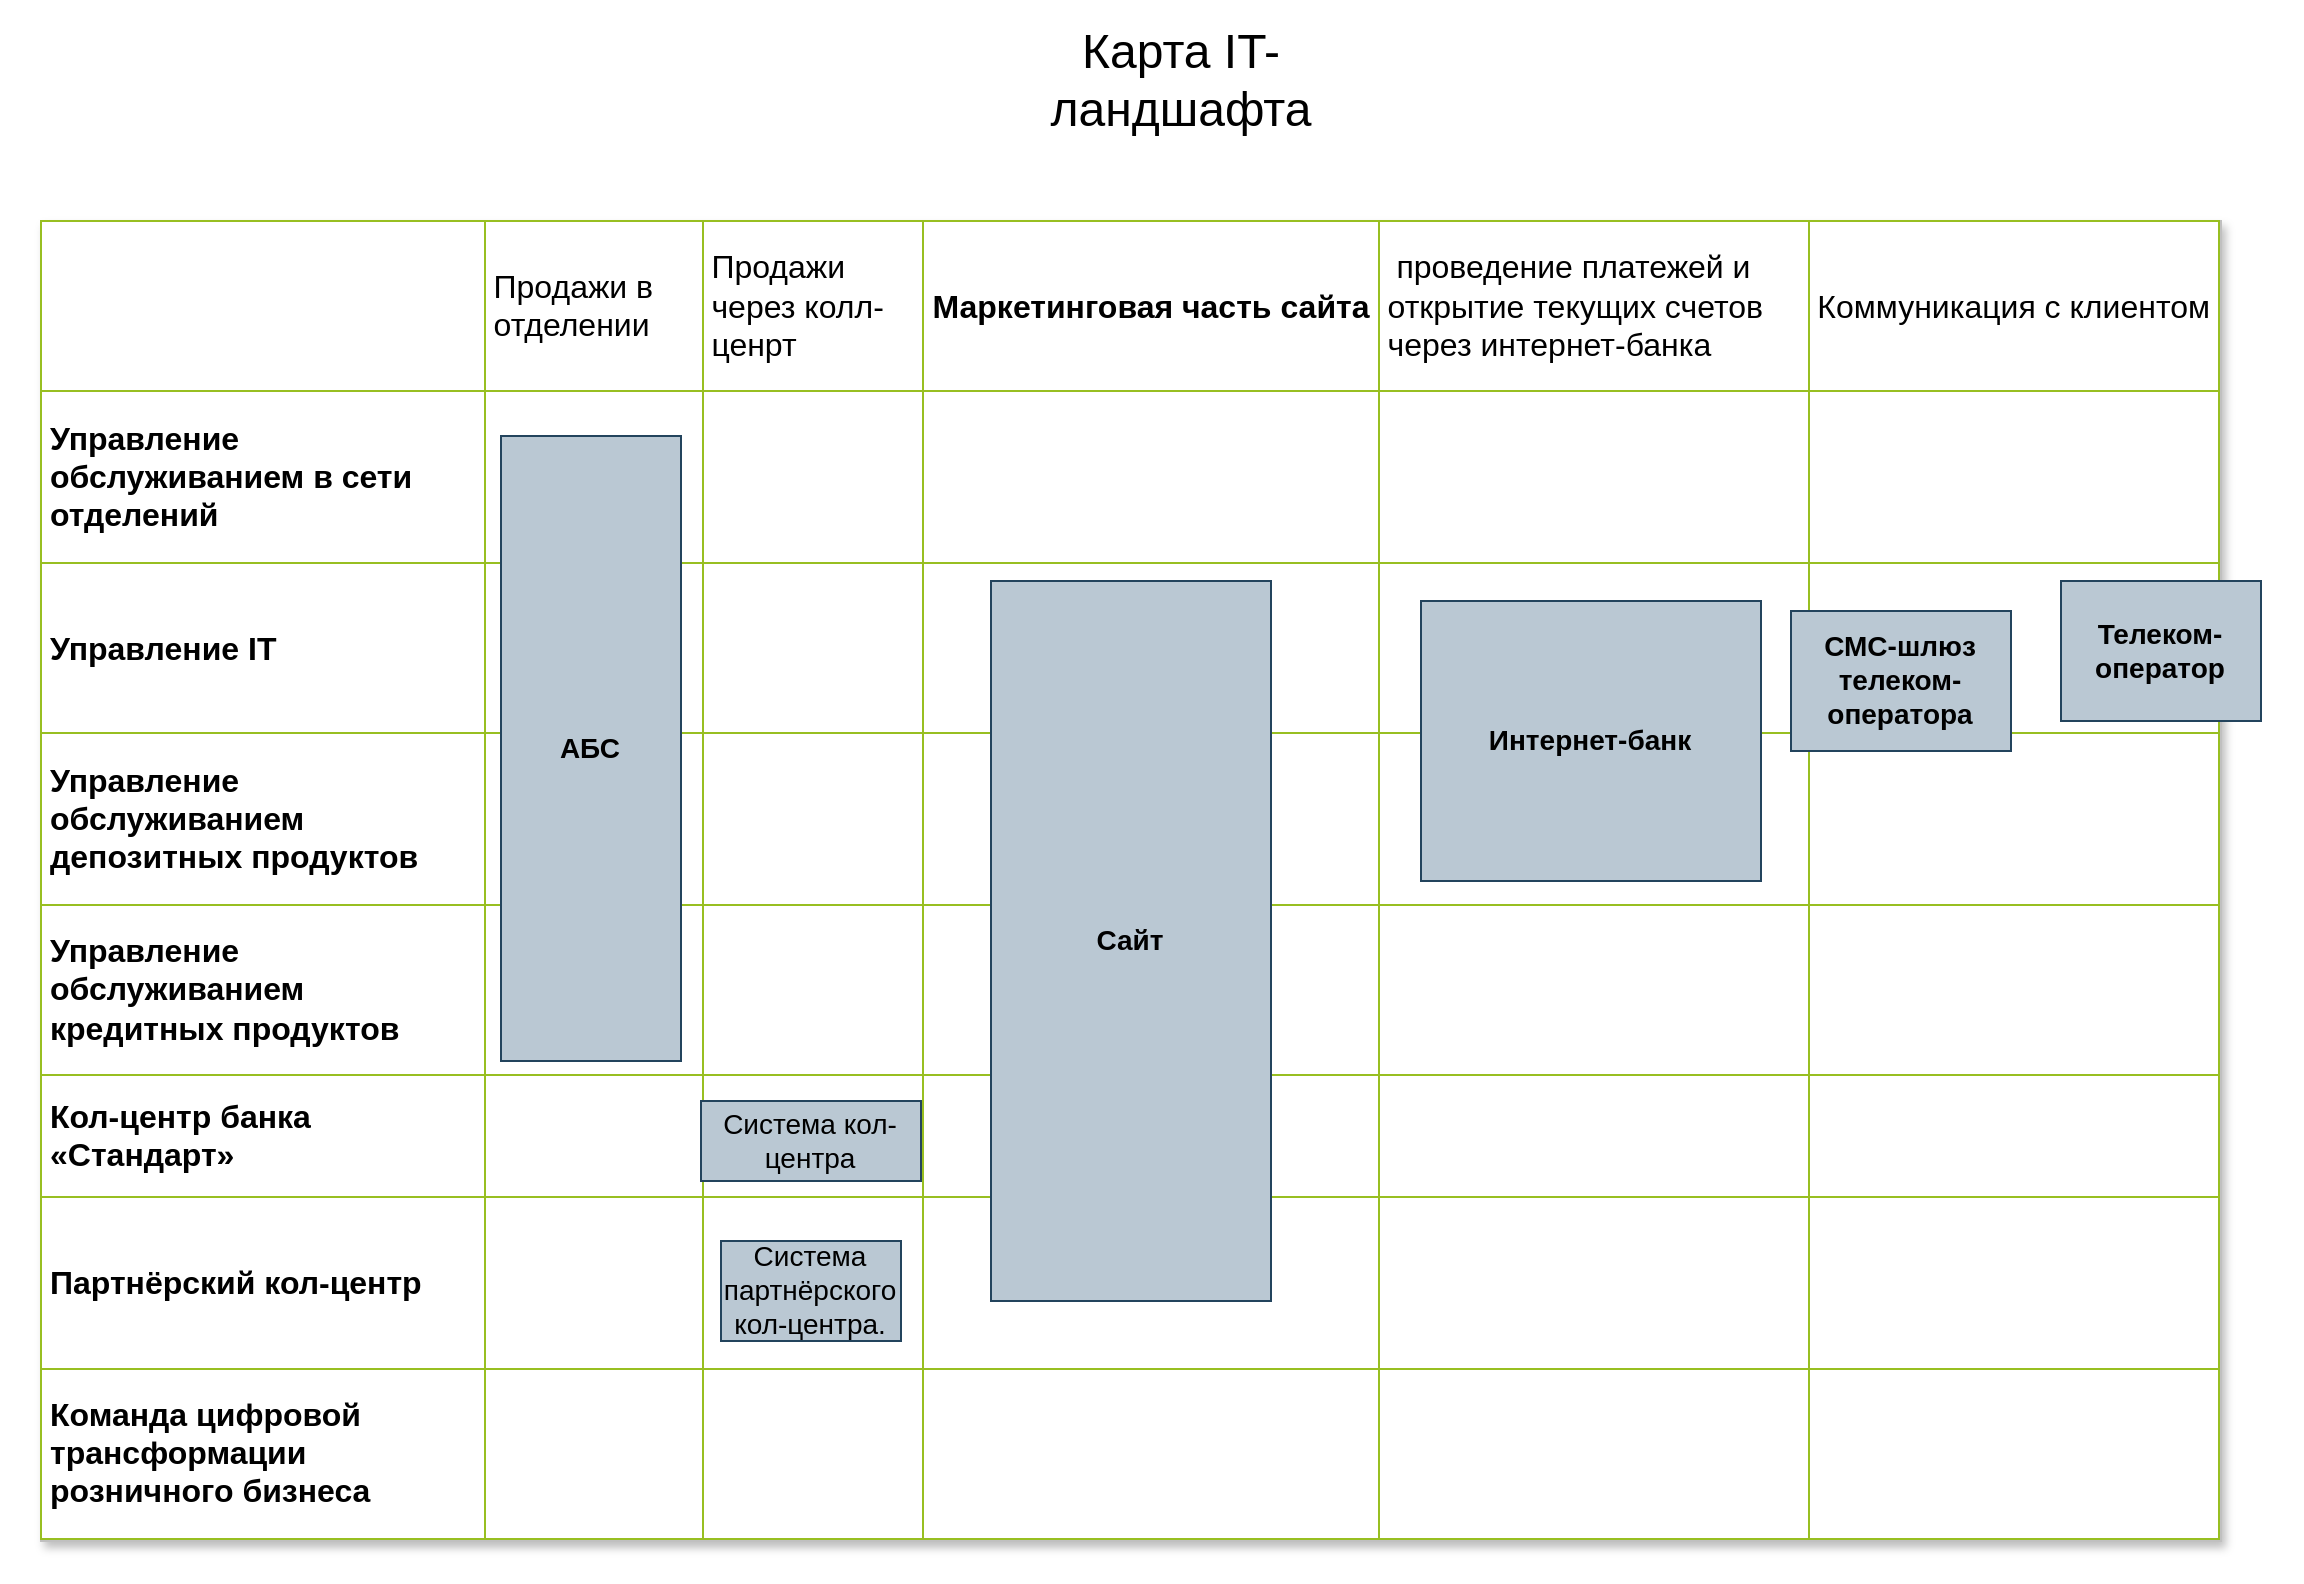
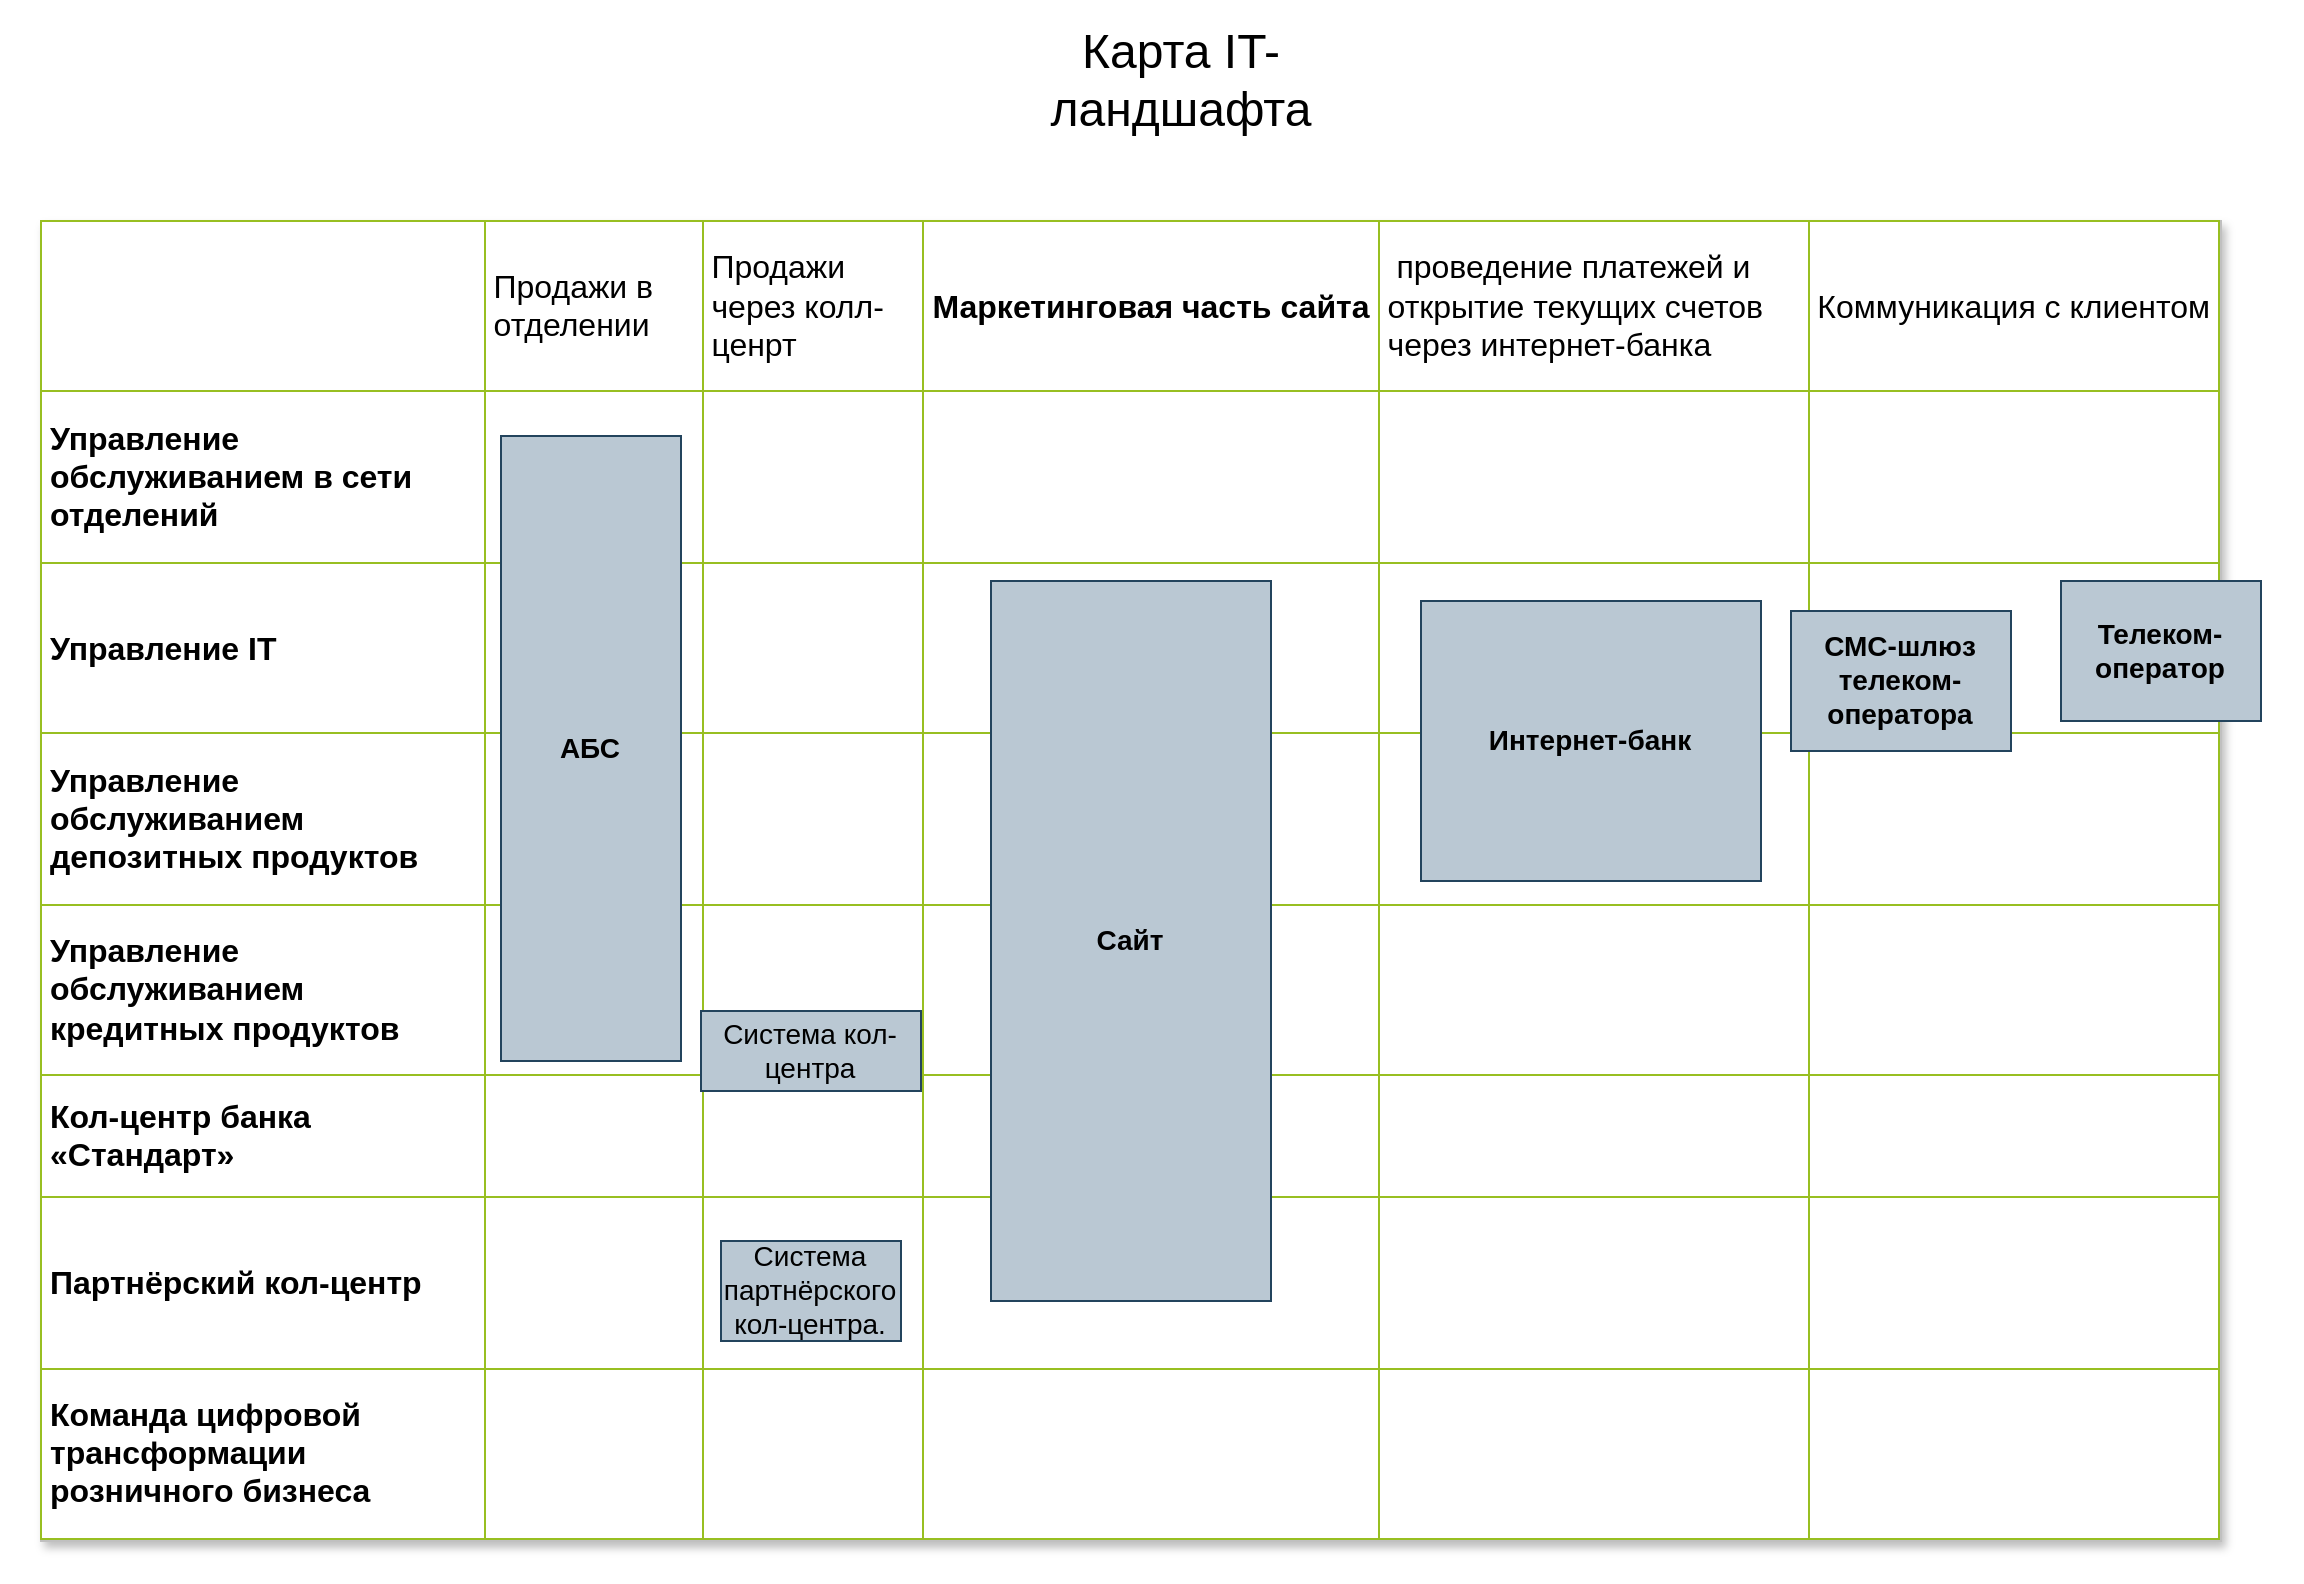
node "Система кол-центра": moved (811, 1141) -> (811, 1051)
